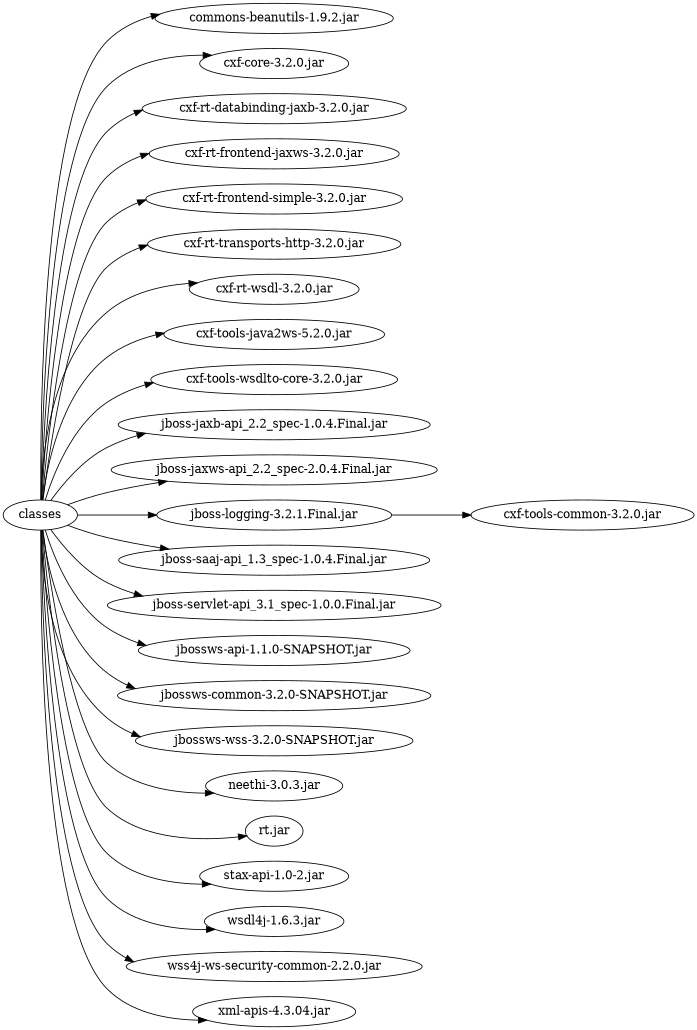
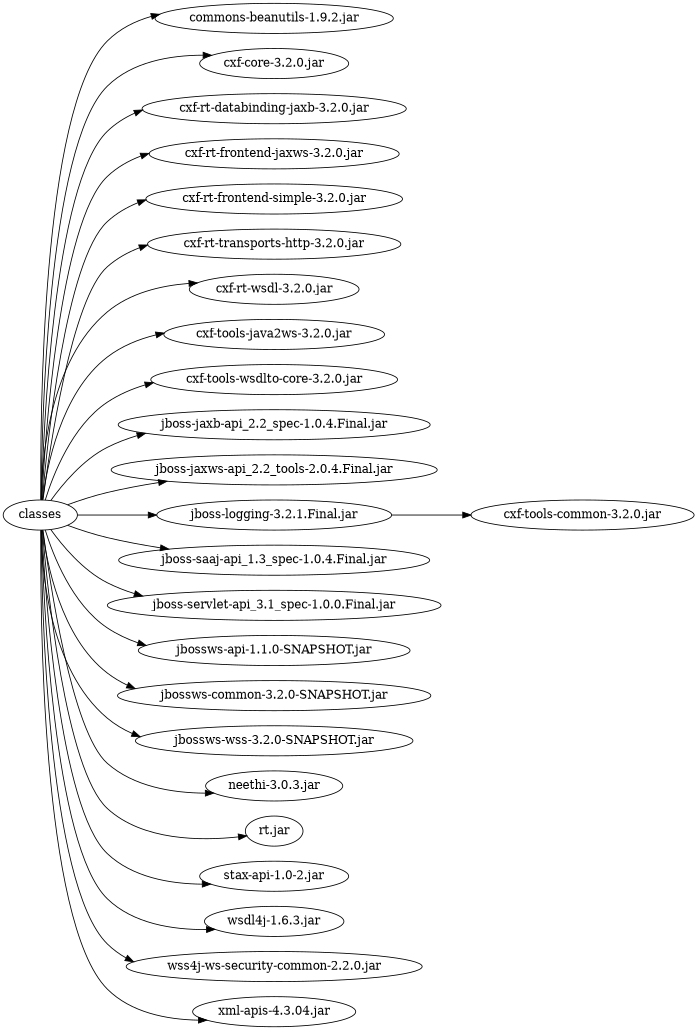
node "cxf-tools-java2ws-5.2.0.jar": label "cxf-tools-java2ws-5.2.0.jar" -> "cxf-tools-java2ws-3.2.0.jar"
node "jboss-jaxws-api_2.2_spec-2.0.4.Final.jar": label "jboss-jaxws-api_2.2_spec-2.0.4.Final.jar" -> "jboss-jaxws-api_2.2_tools-2.0.4.Final.jar"
